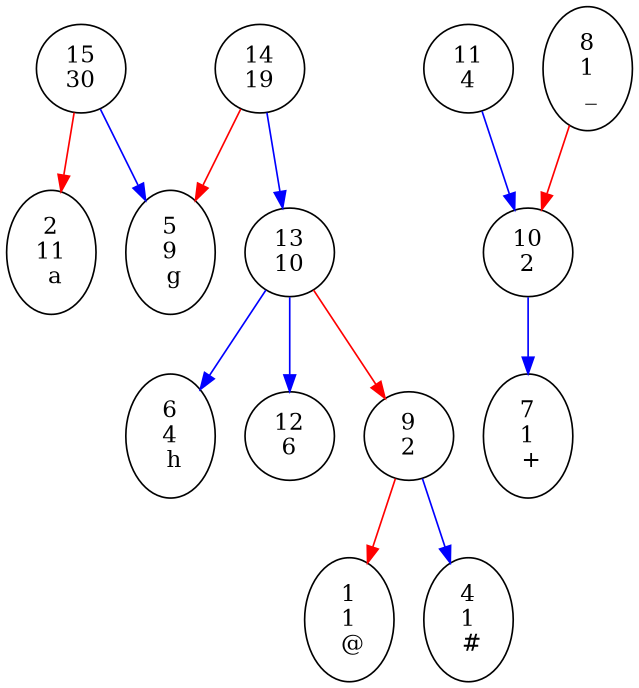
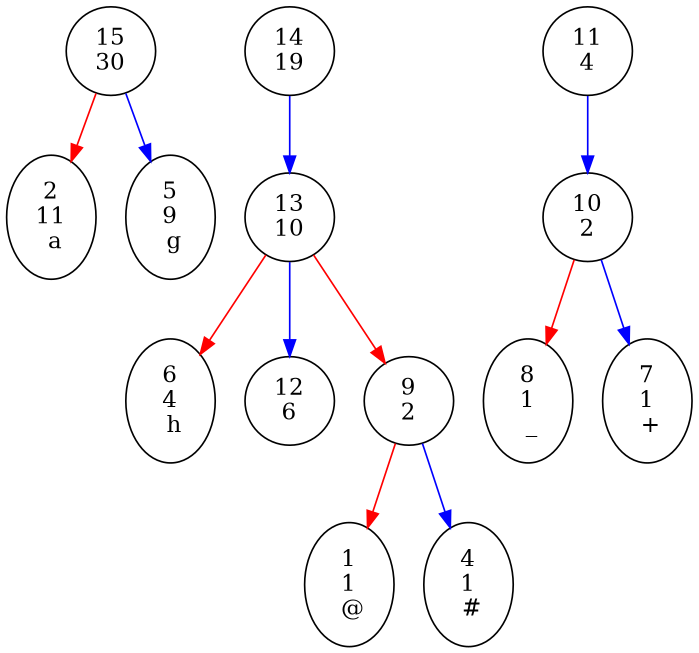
edge "14 19" -> "5 9 g": removed
edge "8 1 _" -> "10 2": reversed
edge "13 10" -> "6 4 h": color blue -> red
